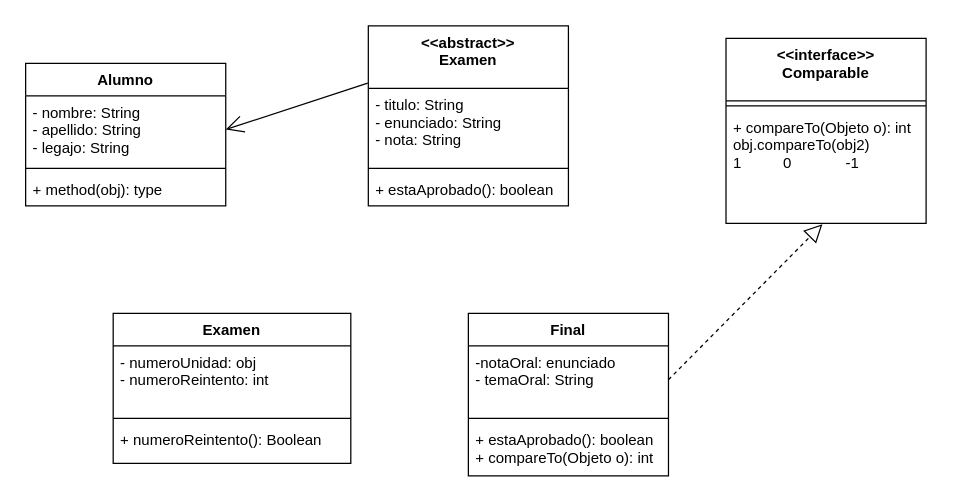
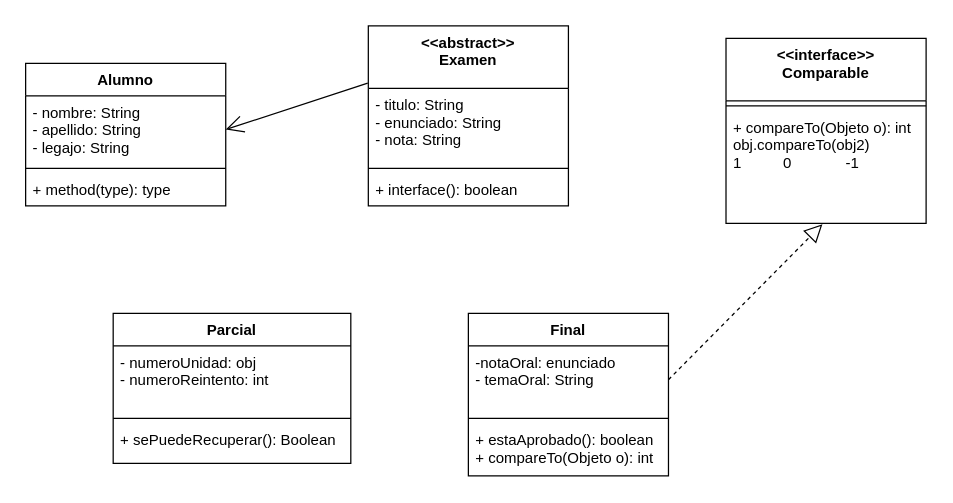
node "+ method(obj): type": label "+ method(obj): type" -> "+ method(type): type"
node "+ estaAprobado(): boolean": label "+ estaAprobado(): boolean" -> "+ interface(): boolean"
node "Examen": label "Examen" -> "Parcial"
node "+ numeroReintento(): Boolean": label "+ numeroReintento(): Boolean" -> "+ sePuedeRecuperar(): Boolean"
